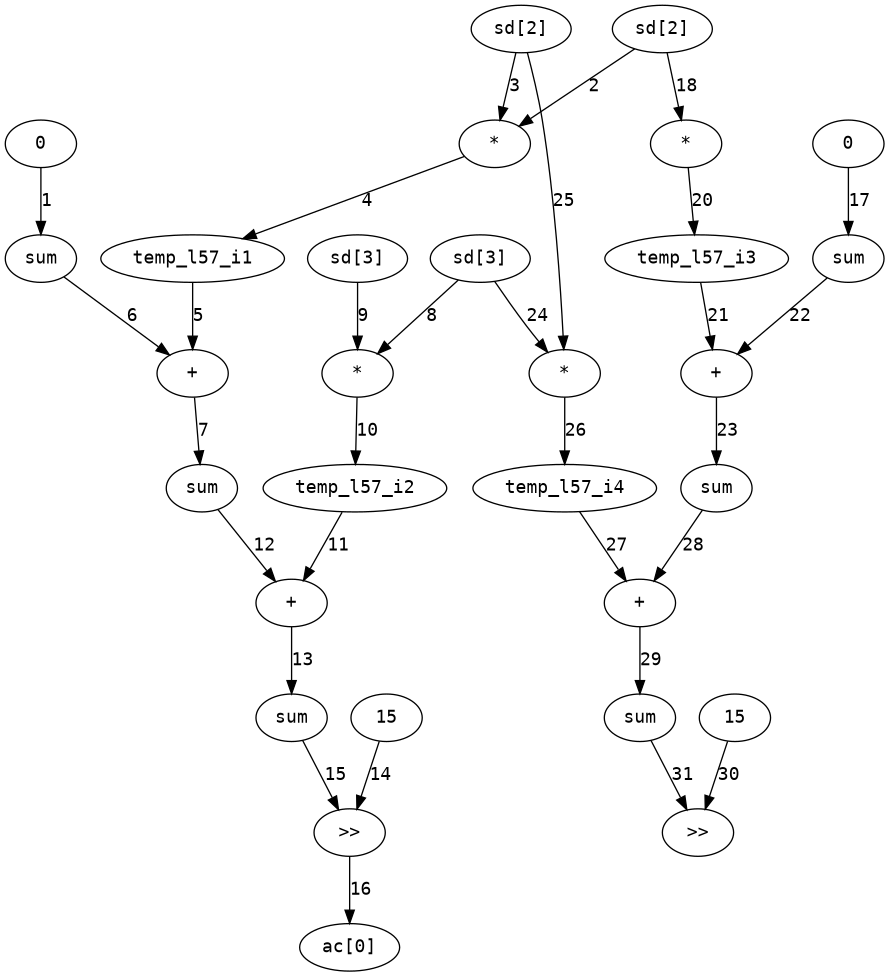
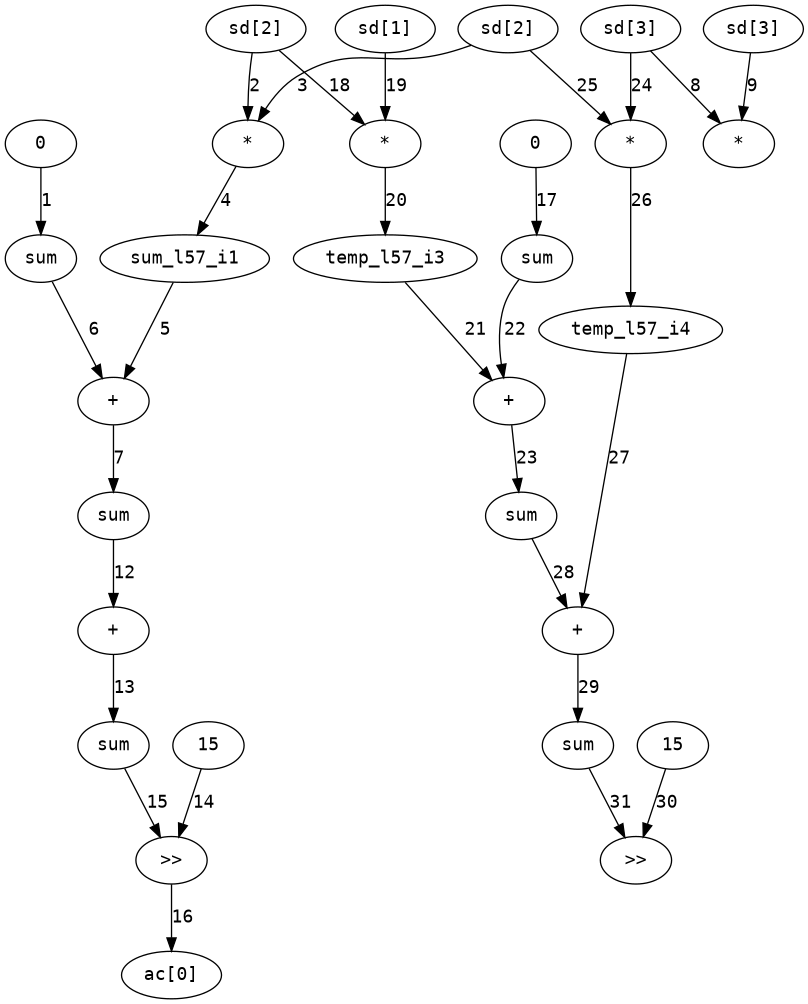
node "sd[1]": added
node "temp_l57_i1": label "temp_l57_i1" -> "sum_l57_i1"
node "temp_l57_i2": removed
